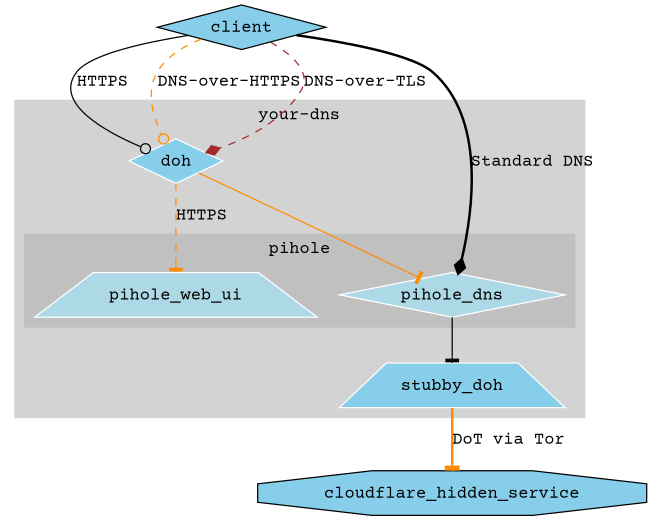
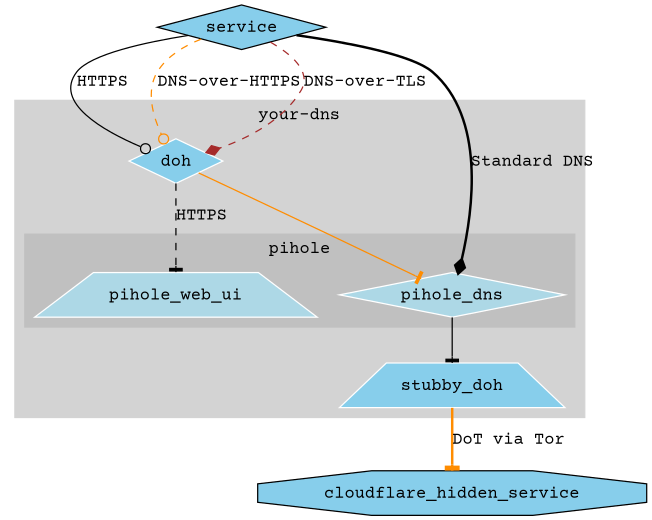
node "client": label "client" -> "service"
edge "doh" -> "pihole_web_ui": color darkorange -> black
